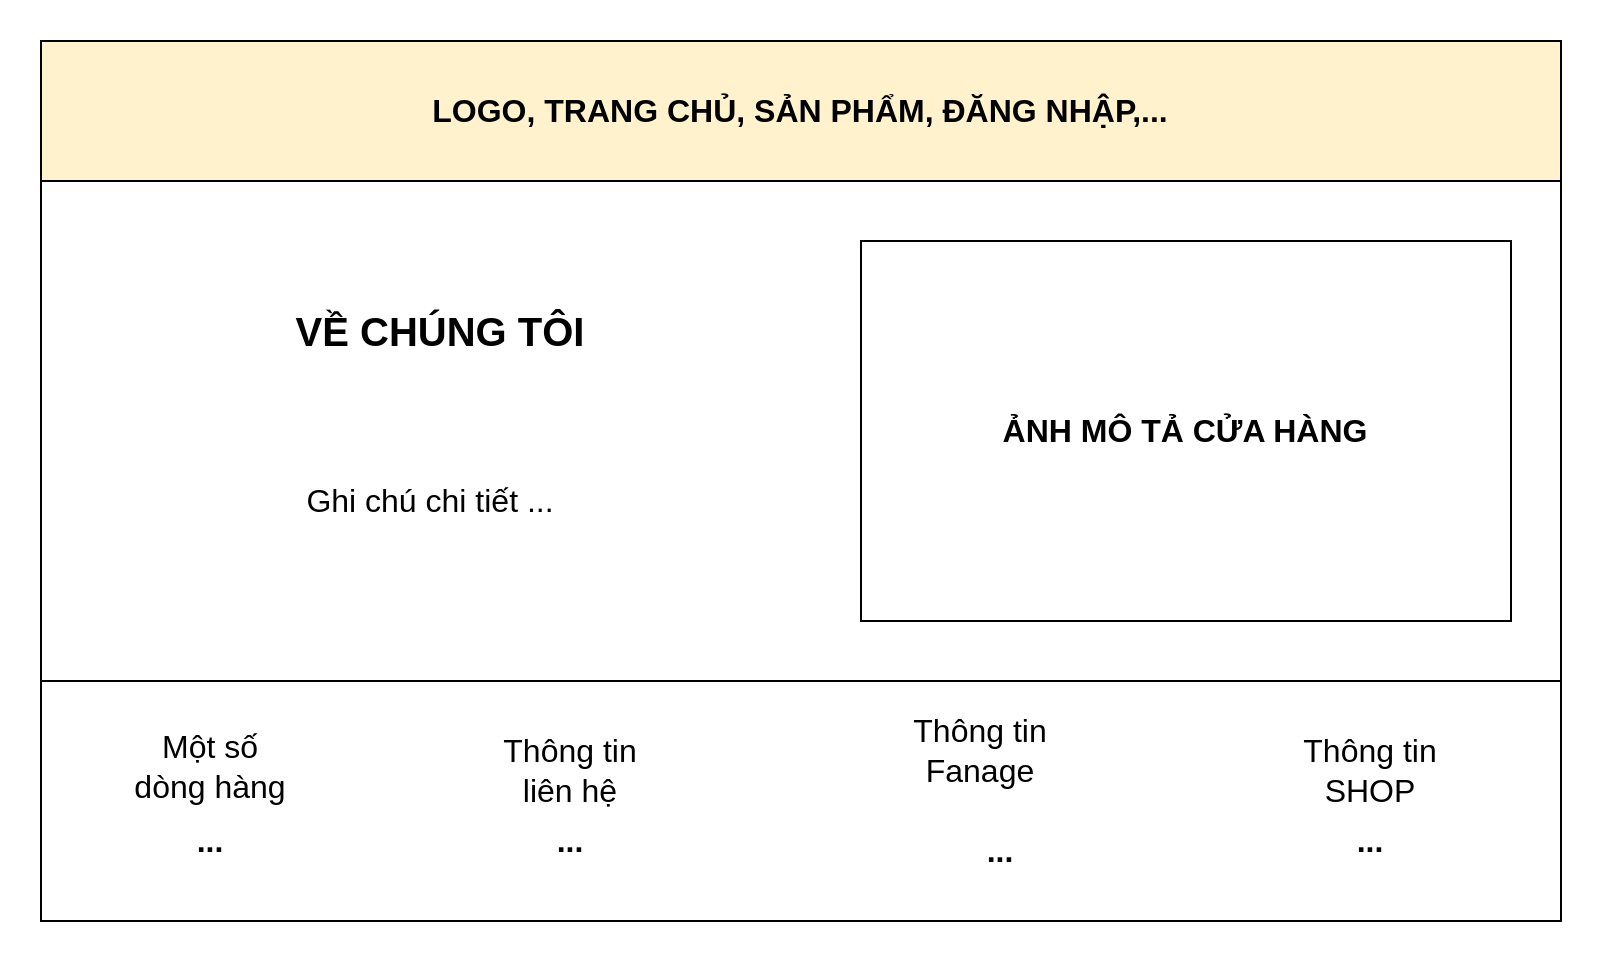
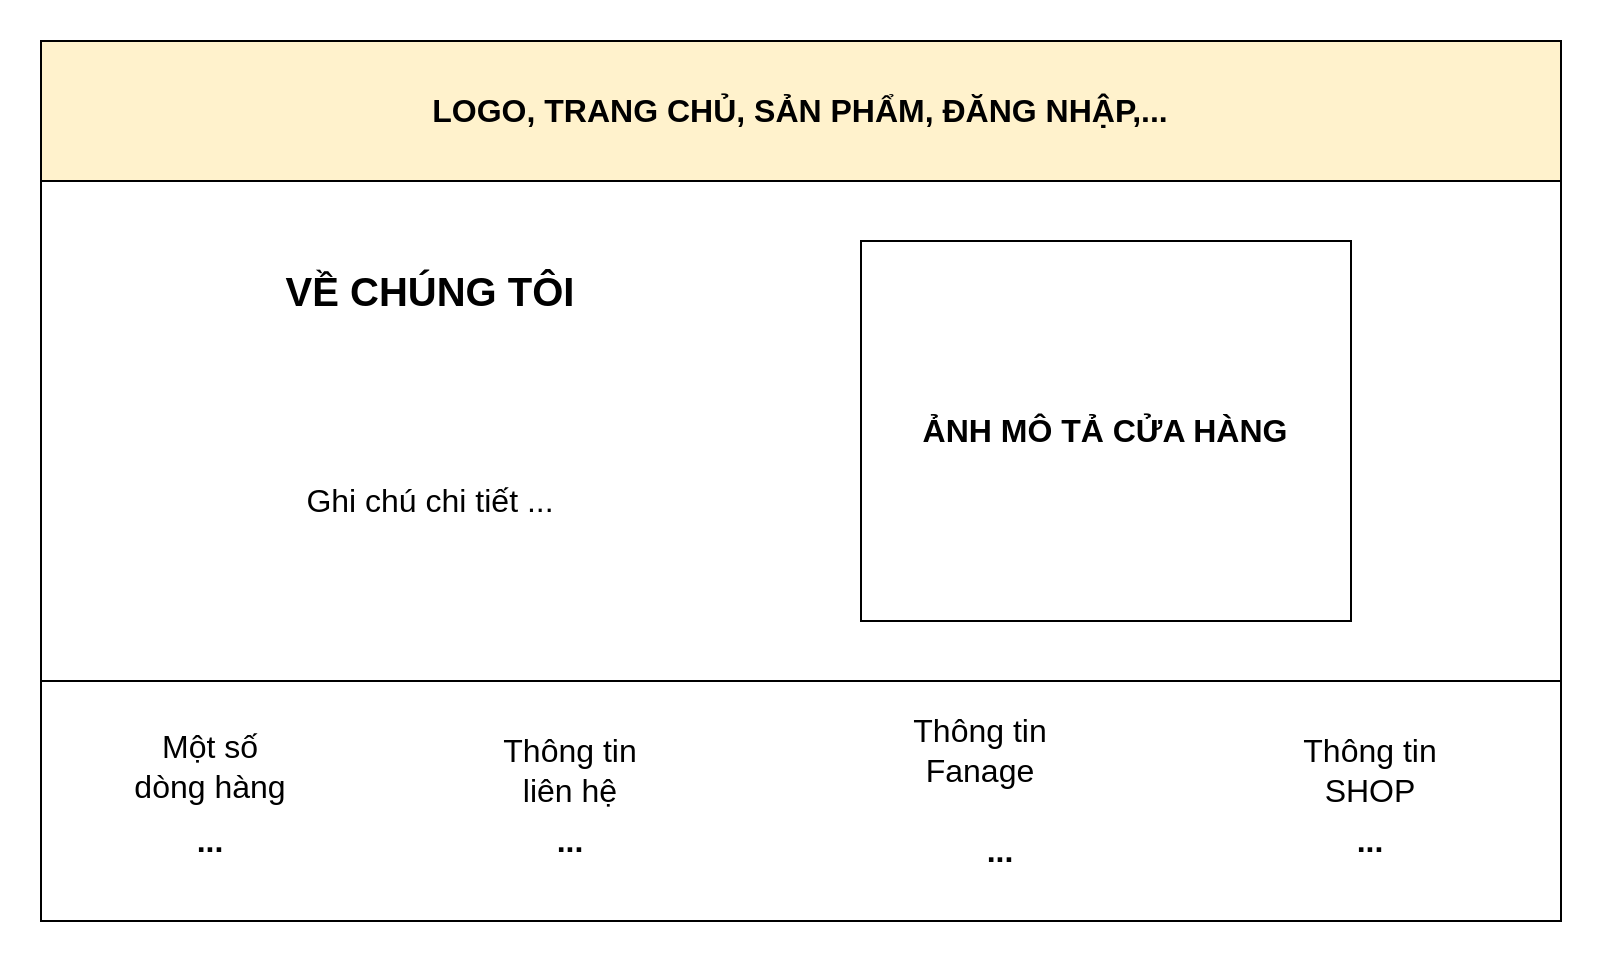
node "VỀ CHÚNG TÔI": moved (441, 331) -> (431, 291)
node "ẢNH MÔ TẢ CỬA HÀNG": size 650x380 -> 490x380
